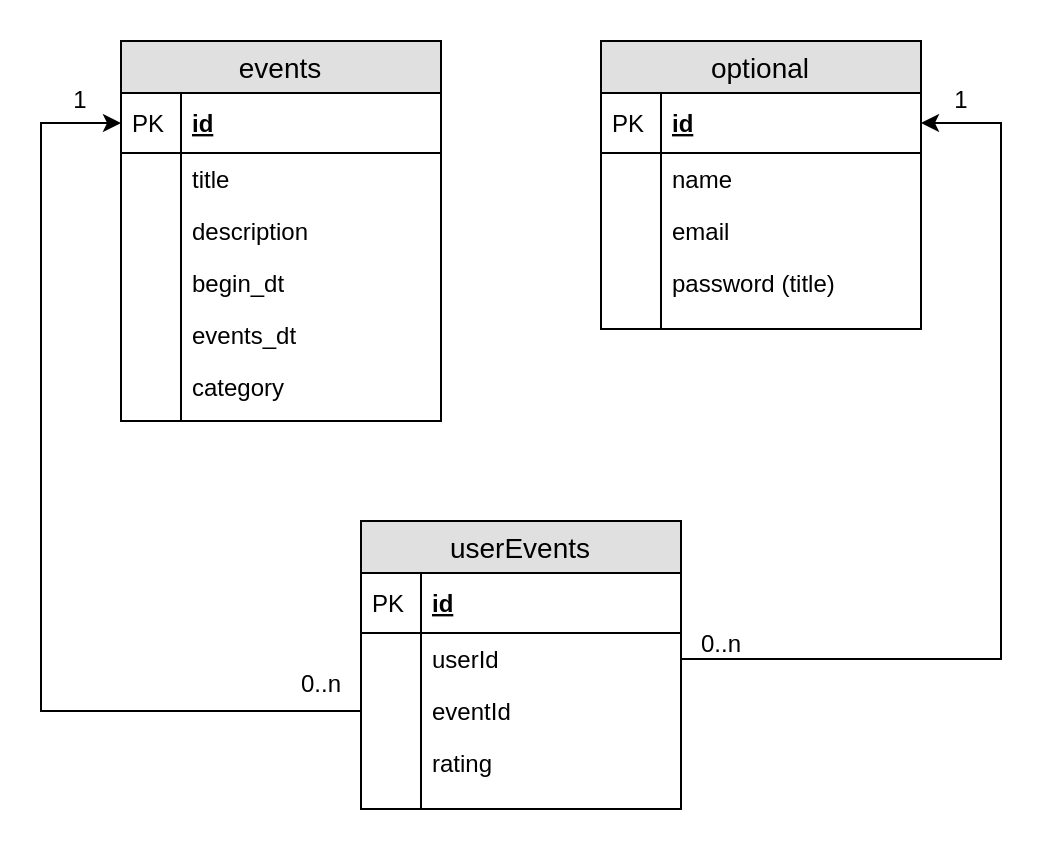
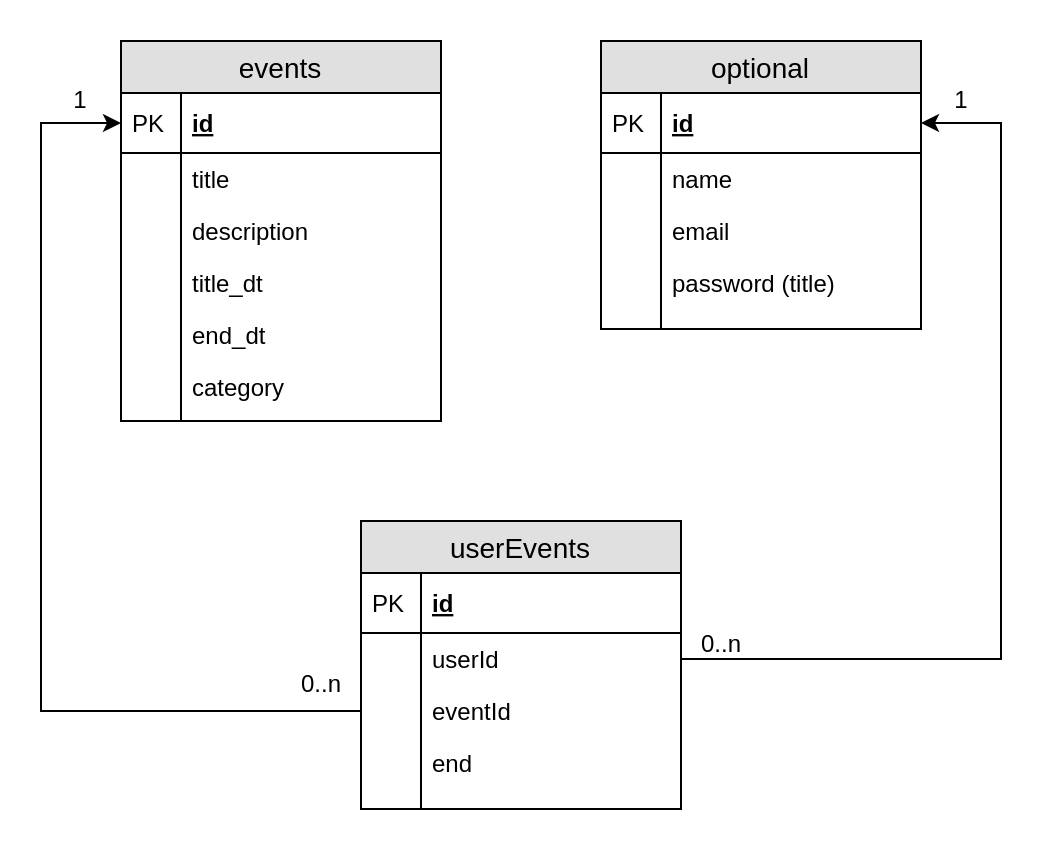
node "begin_dt": label "begin_dt" -> "title_dt"
node "events_dt": label "events_dt" -> "end_dt"
node "rating": label "rating" -> "end"
